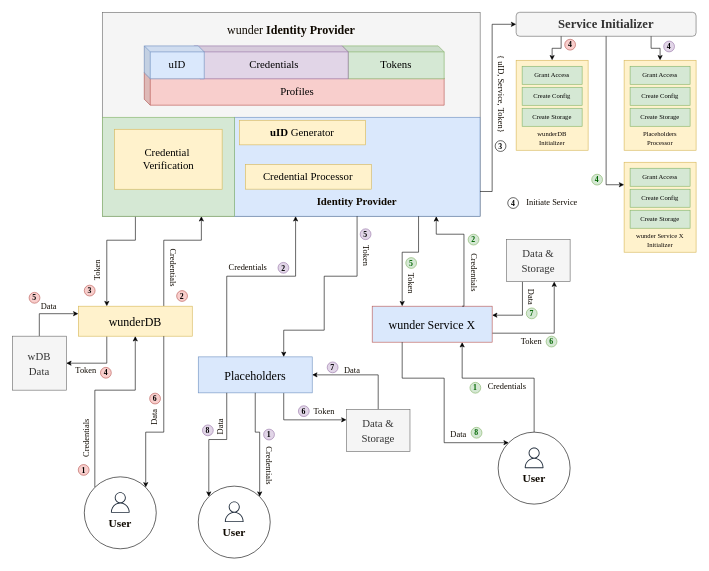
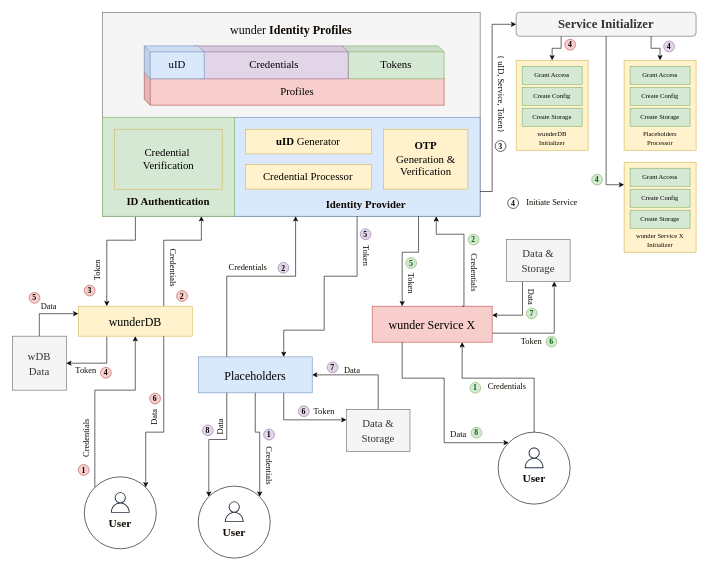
node "wunder Identity Provider": label "wunder Identity Provider" -> "wunder Identity Profiles"
node "uID Generator": moved (303, 133) -> (309, 142)
node "Credential Verification": fillcolor #fff2cc -> #d5e8d4
node "OTP Generation & Verification": added
node "ID Authentication": added
node "Identity Provider": moved (357, 201) -> (366, 204)
node "wunder Service X": fillcolor #dae8fc -> #f8cecc
